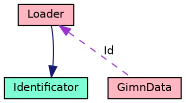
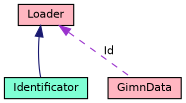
edge "Loader" -> "Identificator": reversed
